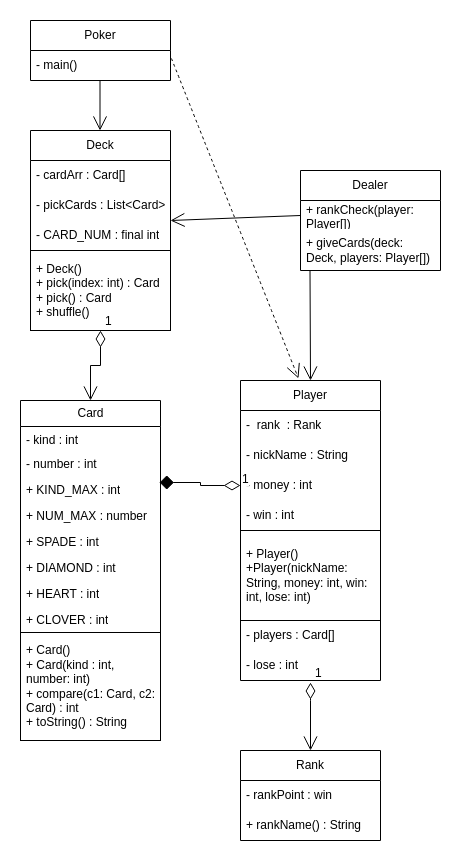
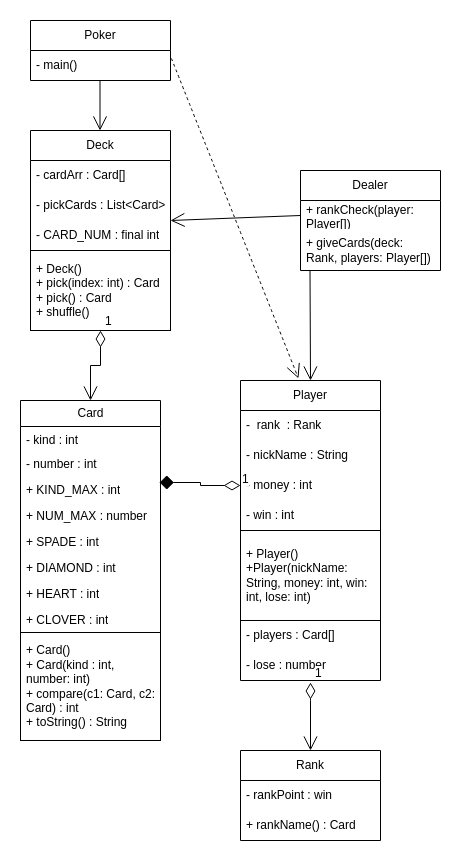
node "+ giveCards(deck: Deck, players: Player[])": label "+ giveCards(deck: Deck, players: Player[])" -> "+ giveCards(deck: Rank, players: Player[])"
node "- lose : int": label "- lose : int" -> "- lose : number"
node "+ rankName() : String": label "+ rankName() : String" -> "+ rankName() : Card"
